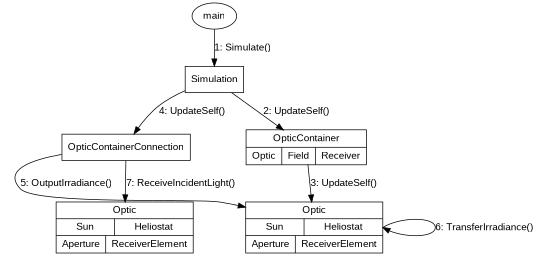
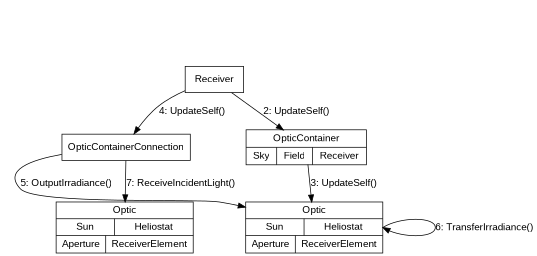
node "main": removed
node "Simulation": label "Simulation" -> "Receiver"
node "OpticContainer": text "Optic" -> "Sky"
